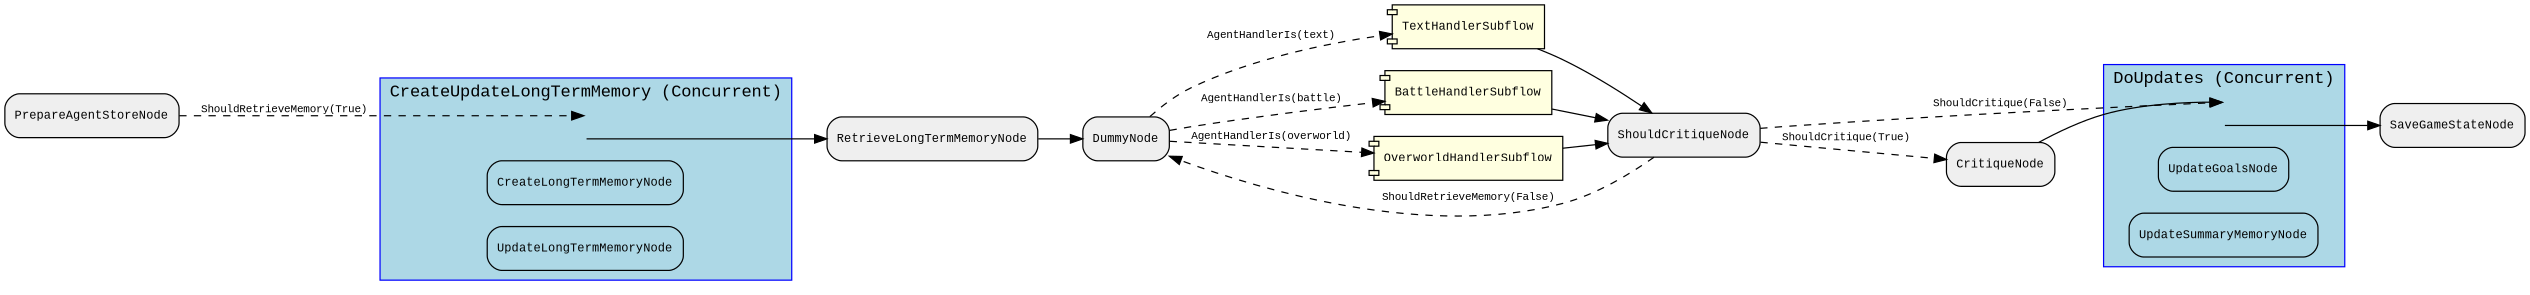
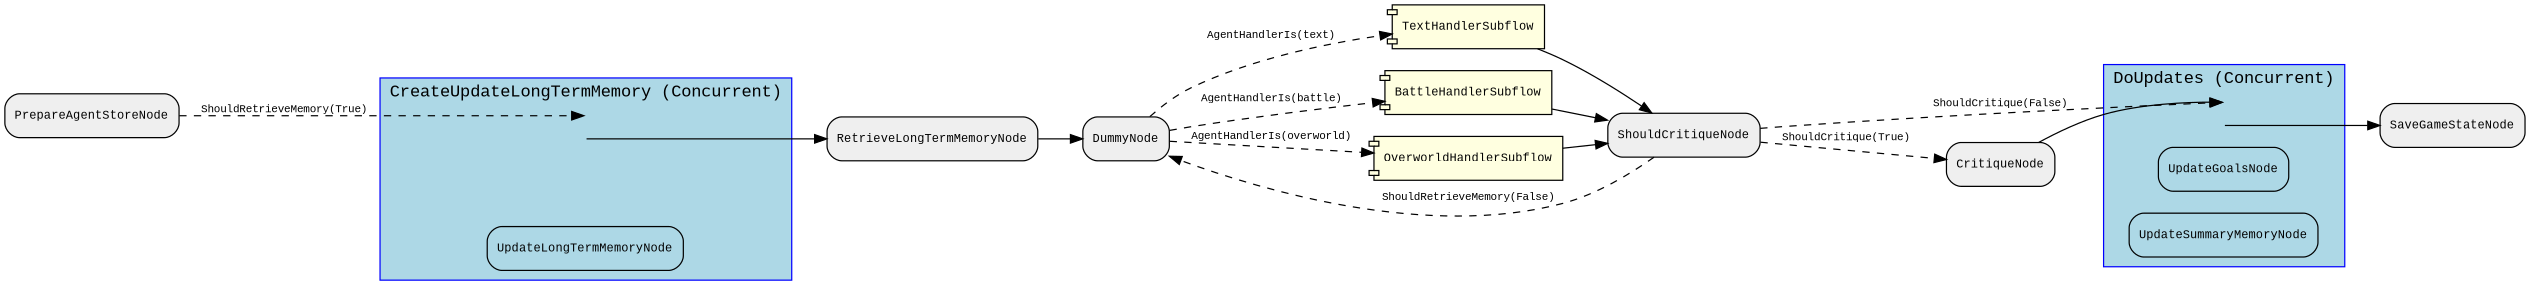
node "CreateLongTermMemoryNode": removed
